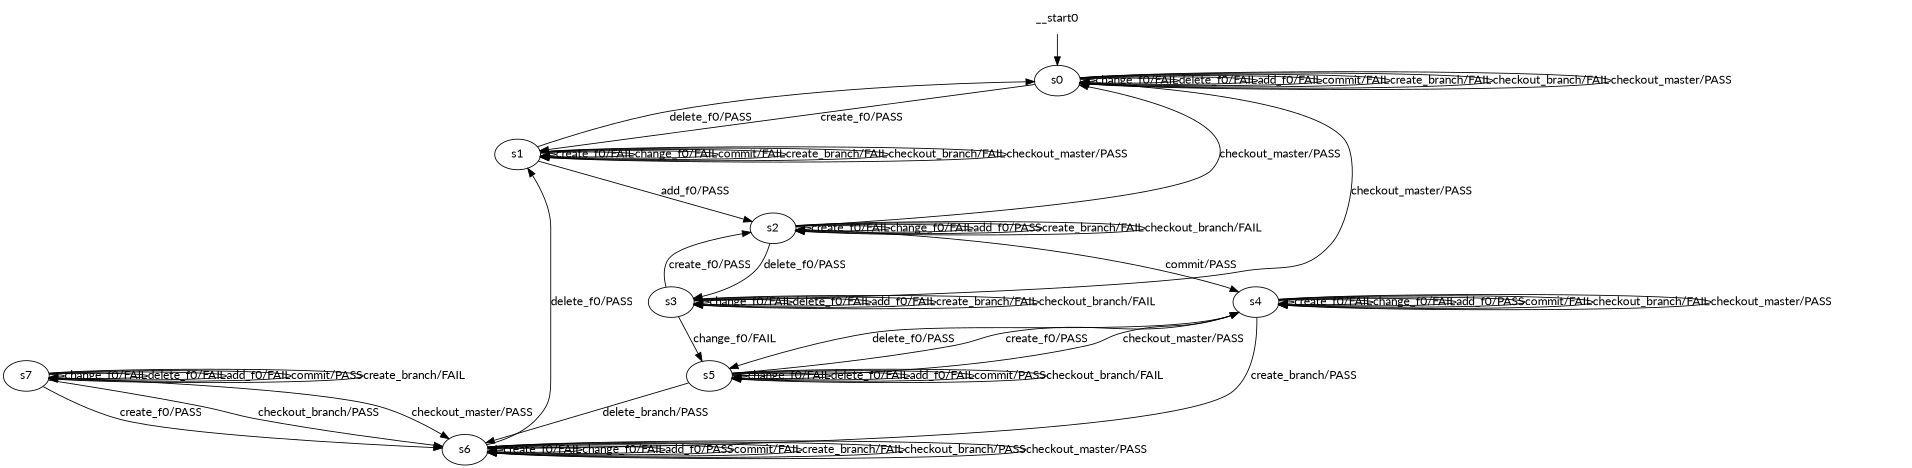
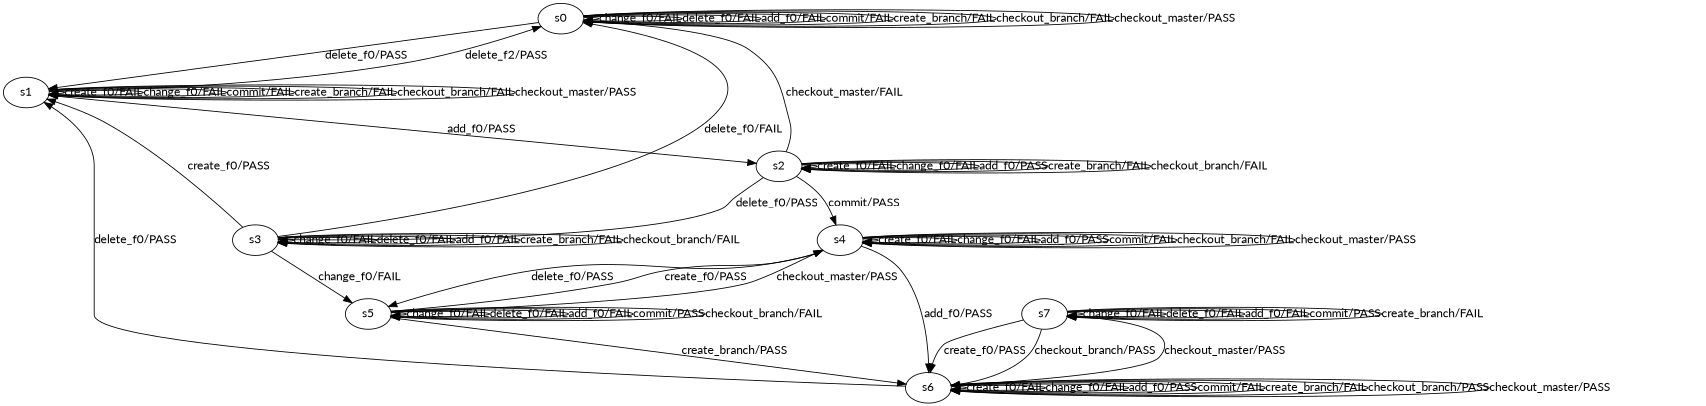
node "__start0": removed
edge "s1" -> "s0": label "delete_f0/PASS" -> "delete_f2/PASS"
edge "s0" -> "s1": label "create_f0/PASS" -> "delete_f0/PASS"
edge "s2" -> "s0": label "checkout_master/PASS" -> "checkout_master/FAIL"
edge "s3" -> "s0": label "checkout_master/PASS" -> "delete_f0/FAIL"
edge "s3" -> "s2": now "s3" -> "s1"
edge "s4" -> "s6": label "create_branch/PASS" -> "add_f0/PASS"
edge "s5" -> "s6": label "delete_branch/PASS" -> "create_branch/PASS"
